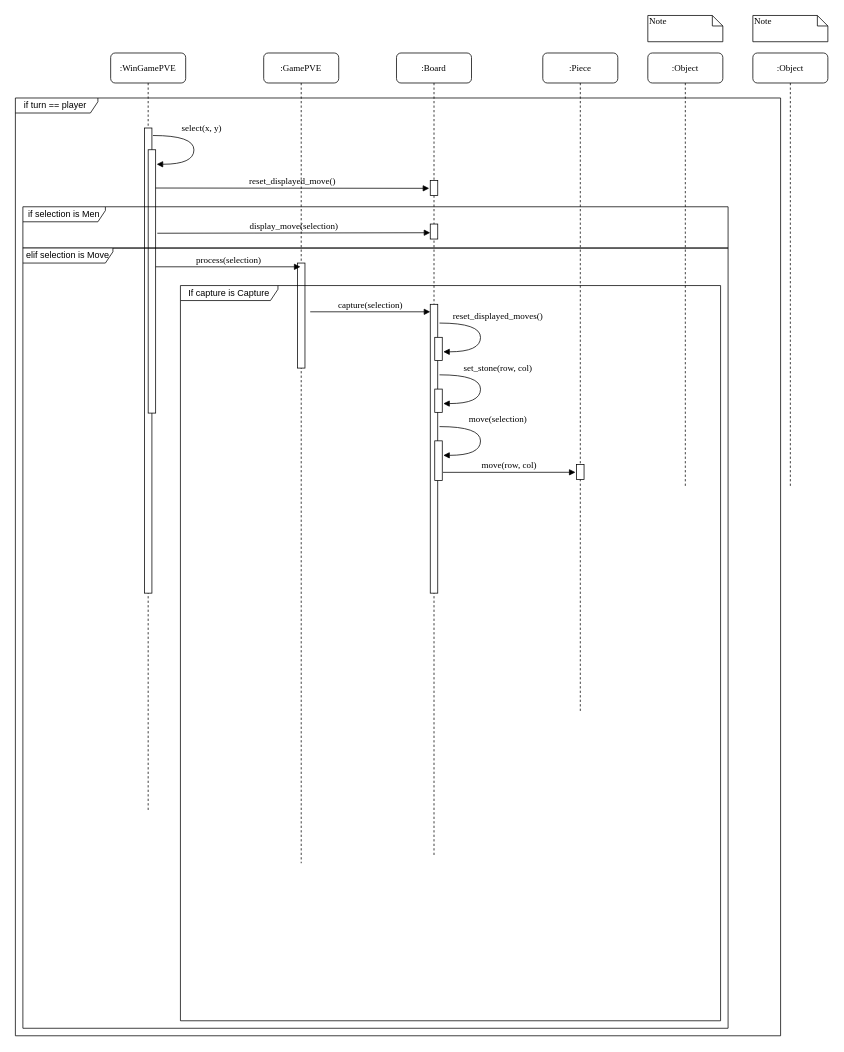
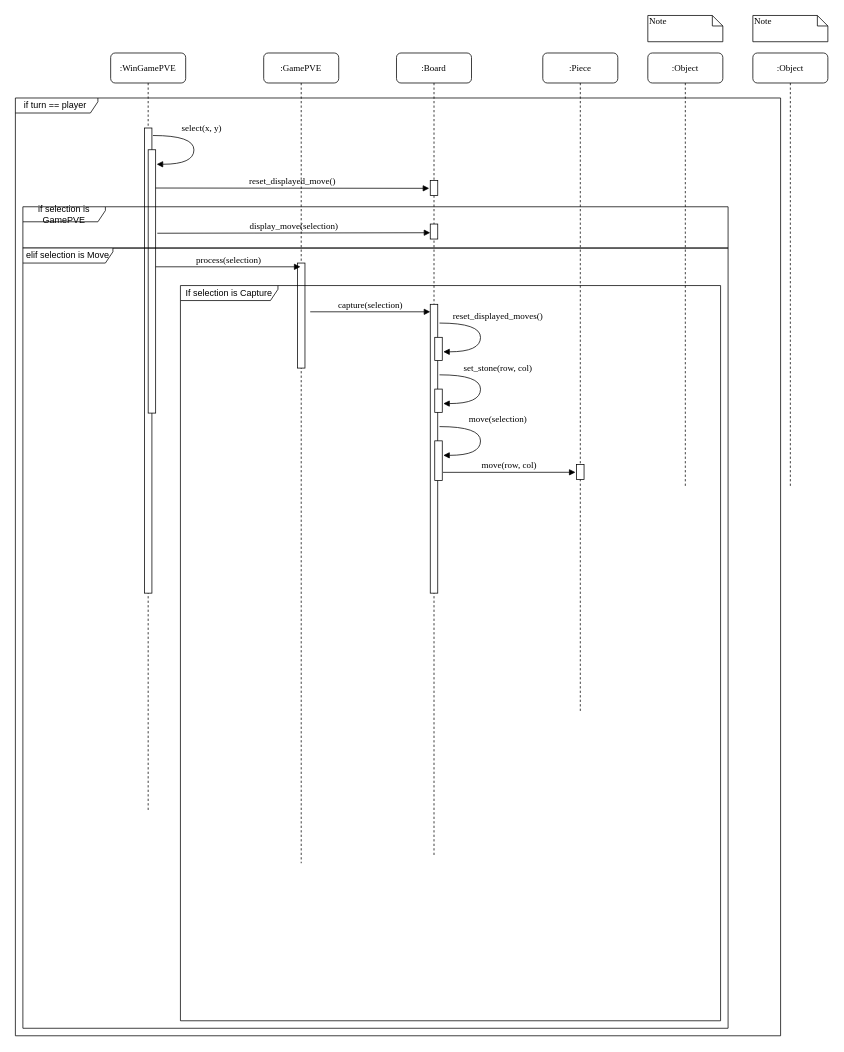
node "if selection is Men": label "if selection is Men" -> "if selection is GamePVE"
node "If capture is Capture": label "If capture is Capture" -> "If selection is Capture"
